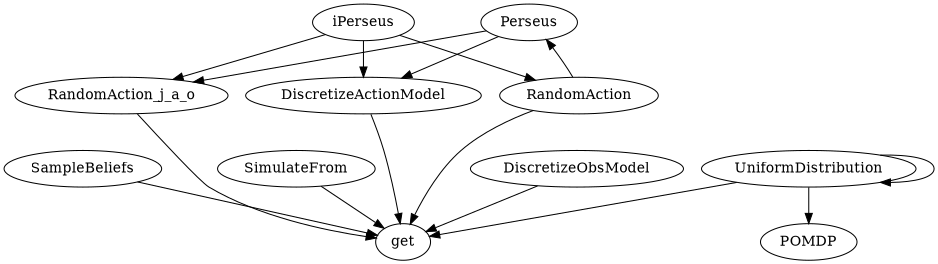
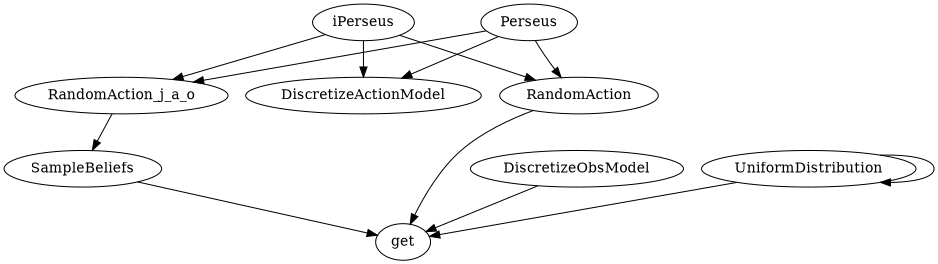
edge "RandomAction" -> "Perseus": reversed
edge "DiscretizeActionModel" -> "get": removed
node "SimulateFrom": removed
edge "RandomAction_j_a_o" -> "get": now "RandomAction_j_a_o" -> "SampleBeliefs"
node "POMDP": removed
